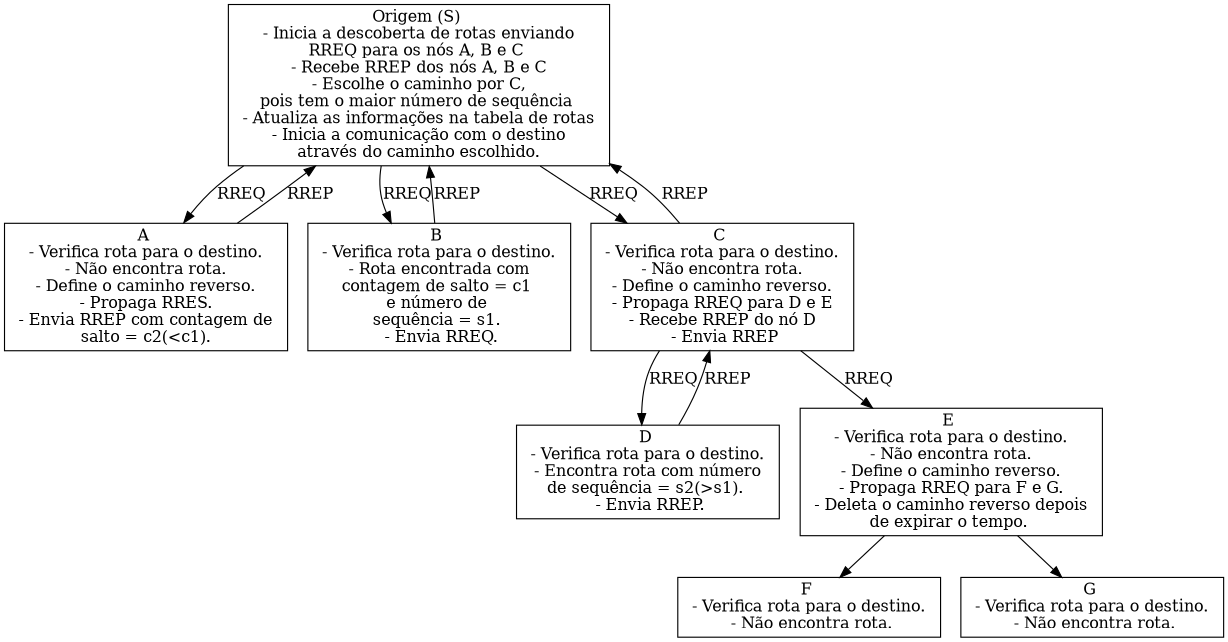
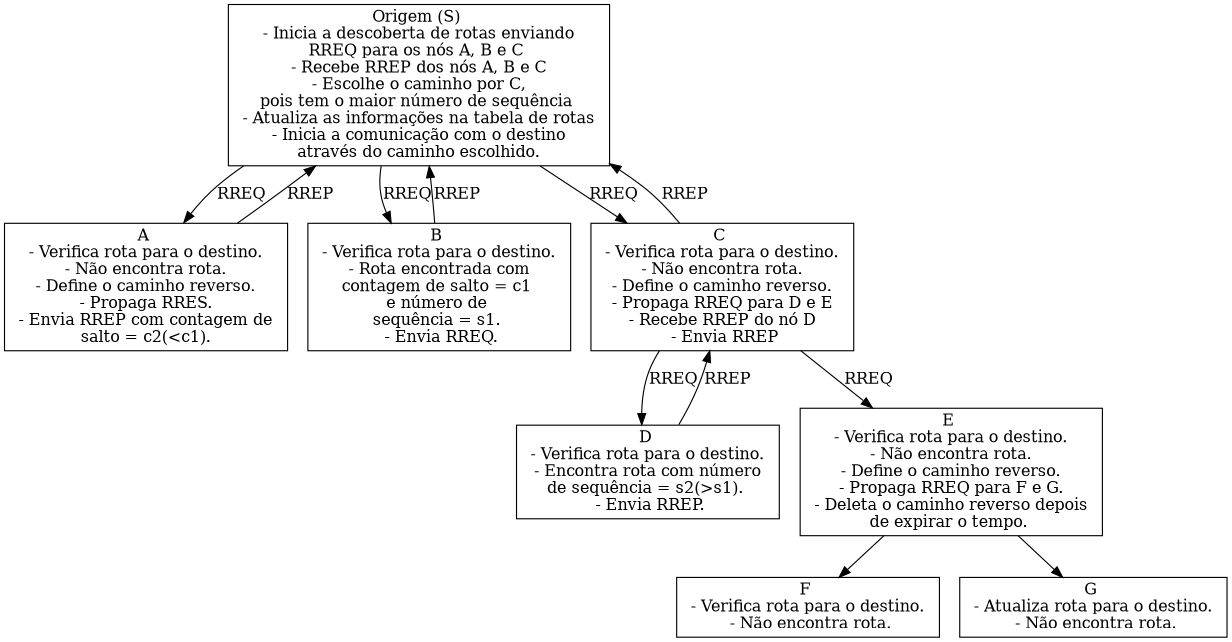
node "G - Verifica rota para o destino. - Não encontra rota.": label "G - Verifica rota para o destino. - Não encontra rota." -> "G - Atualiza rota para o destino. - Não encontra rota."
